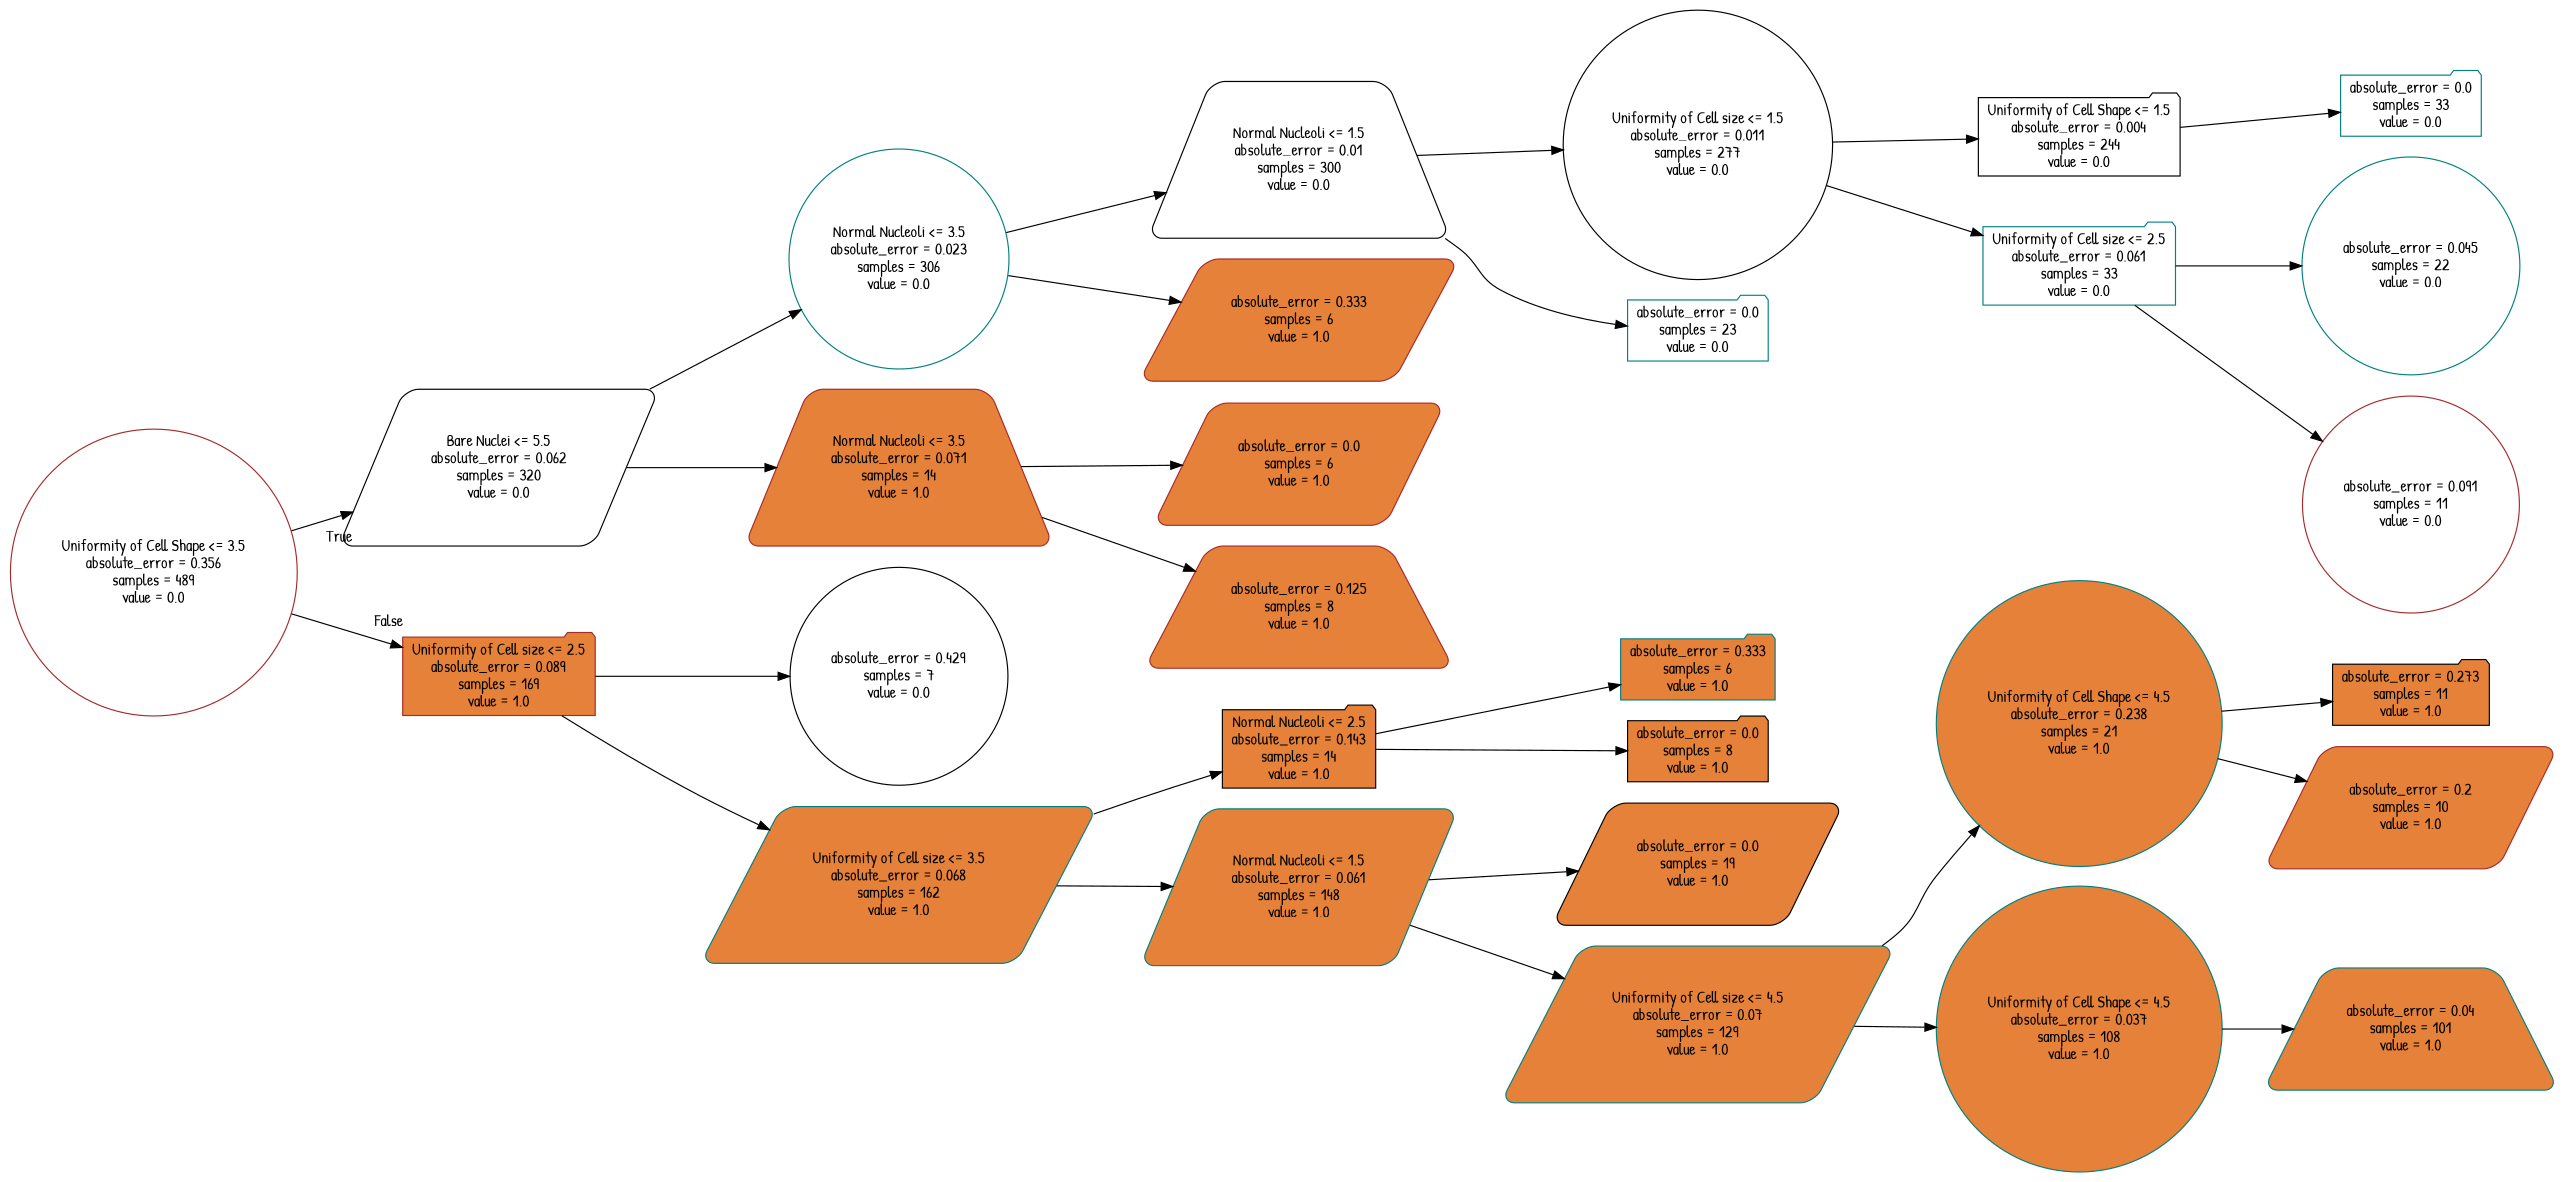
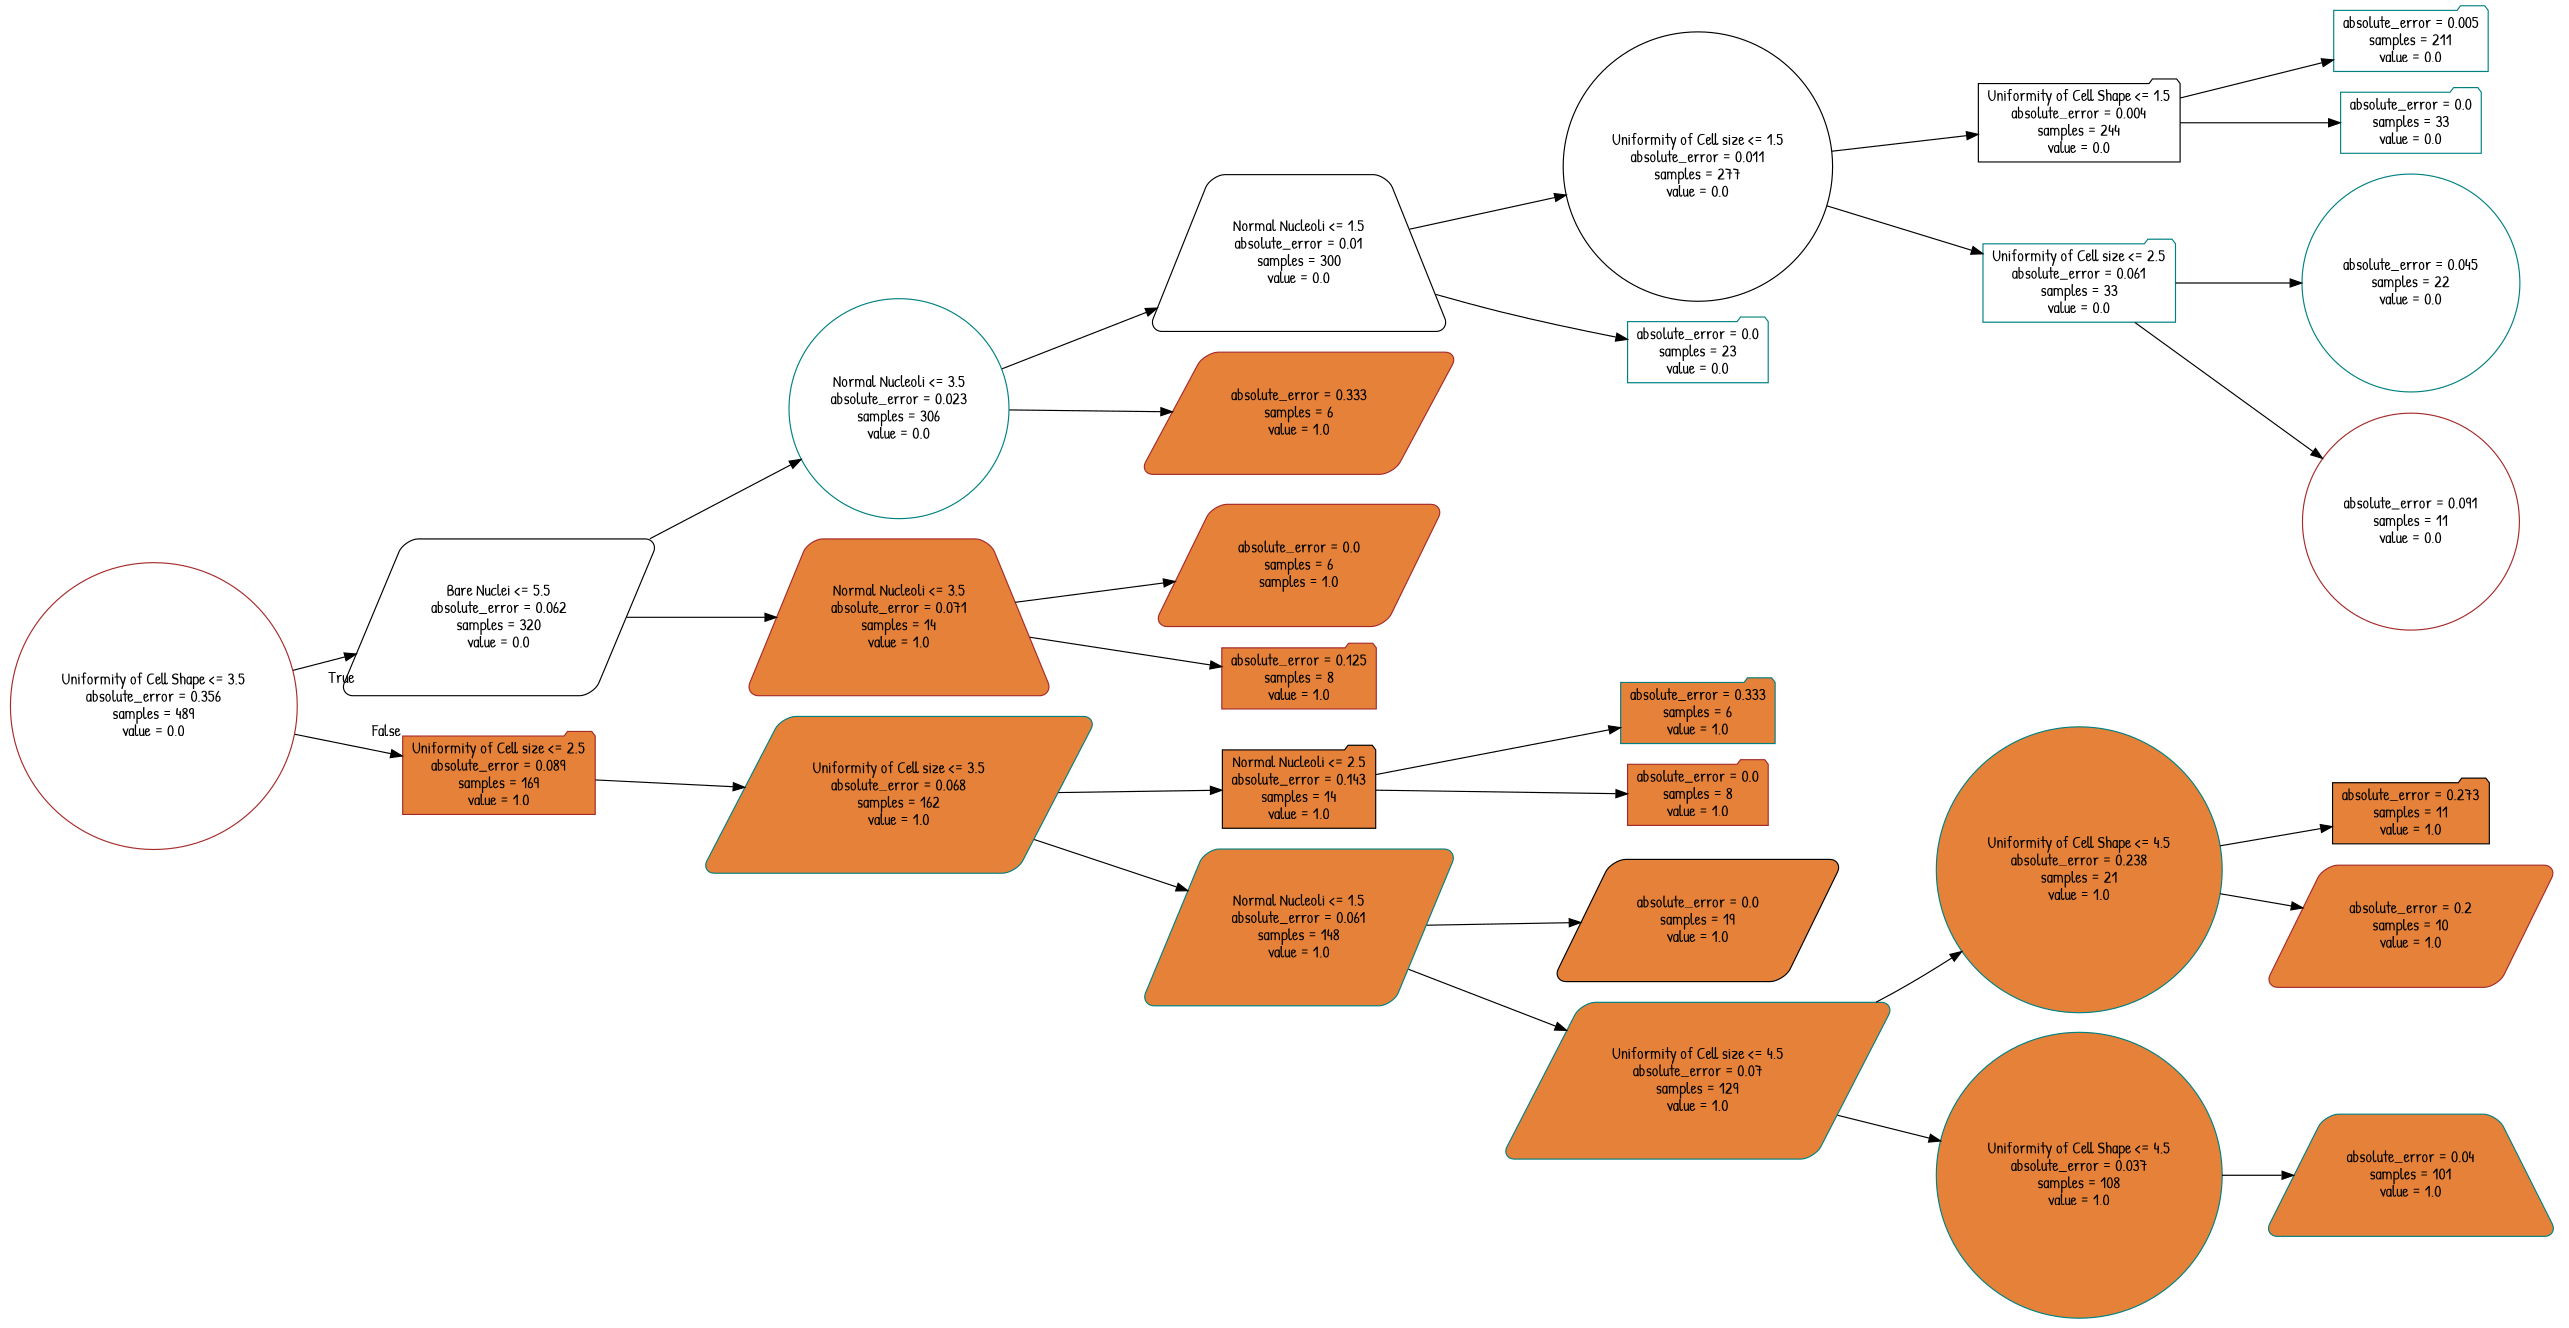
node "absolute_error = 0.005 samples = 211 value = 0.0": added
node "absolute_error = 0.0 samples = 6 value = 1.0": label "absolute_error = 0.0 samples = 6 value = 1.0" -> "absolute_error = 0.0 samples = 6 samples = 1.0"
node "absolute_error = 0.125 samples = 8 value = 1.0": shape trapezium -> folder
node "absolute_error = 0.429 samples = 7 value = 0.0": removed
node "absolute_error = 0.0 samples = 8 value = 1.0": color black -> brown
